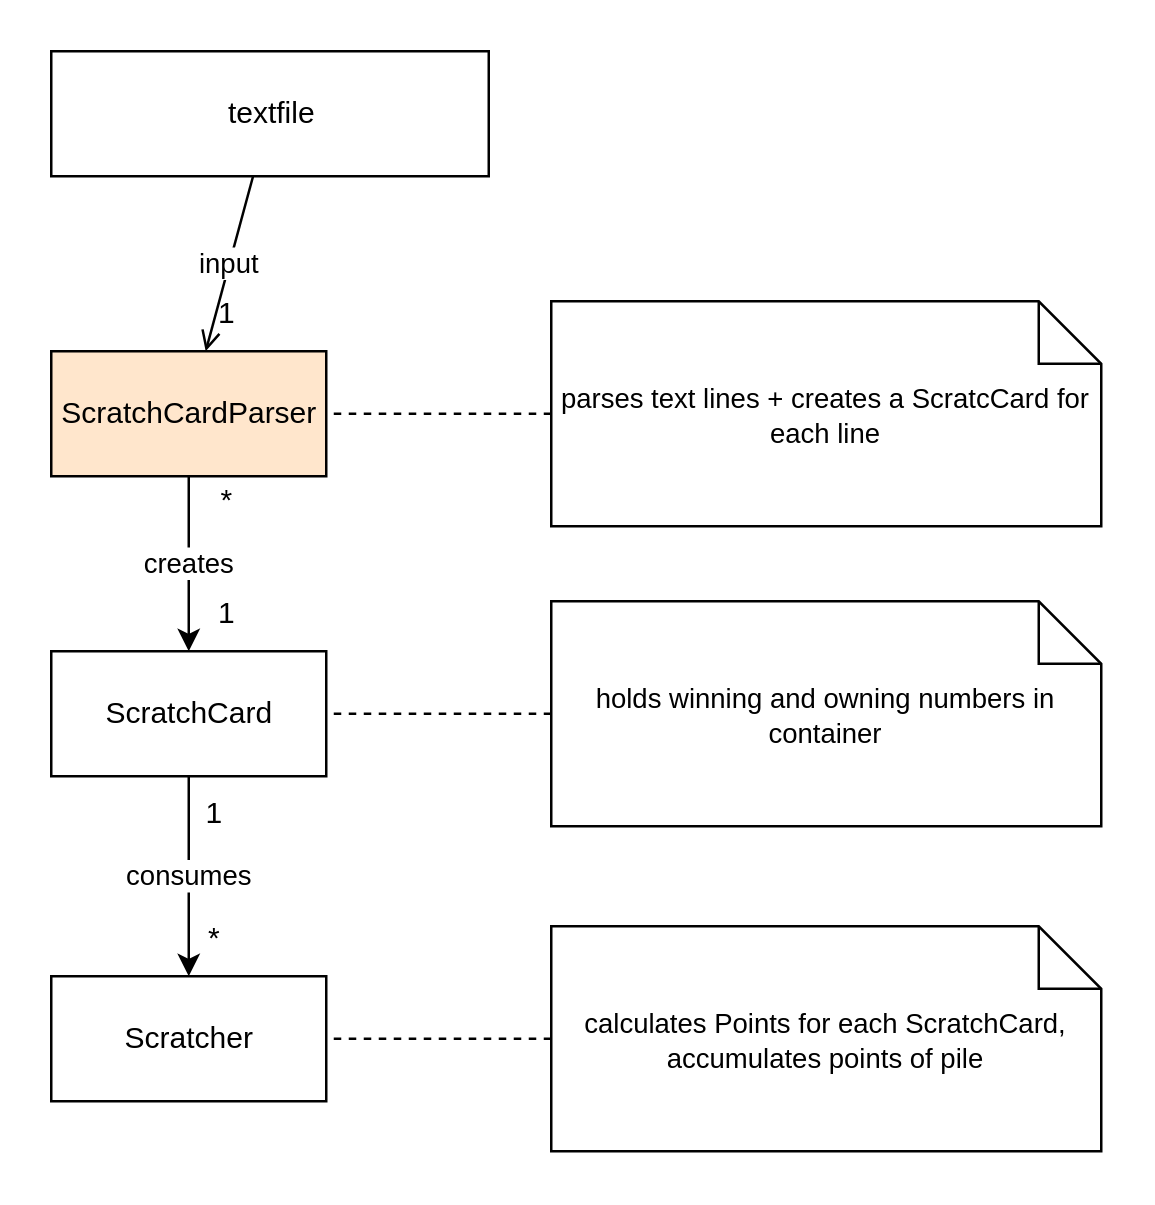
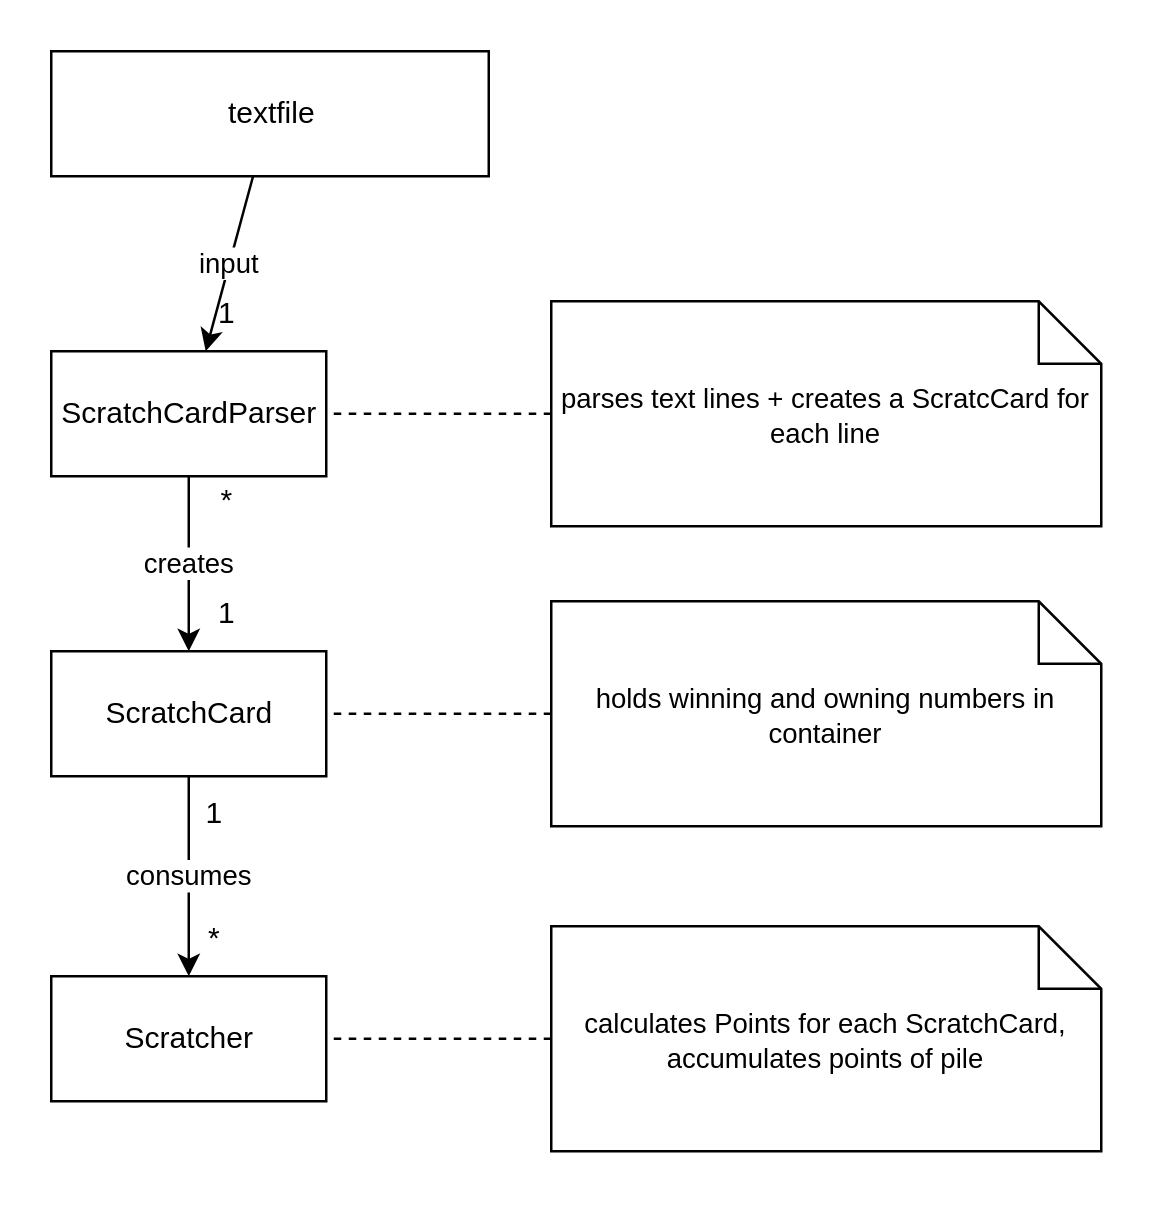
edge "textfile" -> "ScratchCardParser": arrowhead open -> classic
node "ScratchCardParser": fillcolor #ffe6cc -> #ffffff
